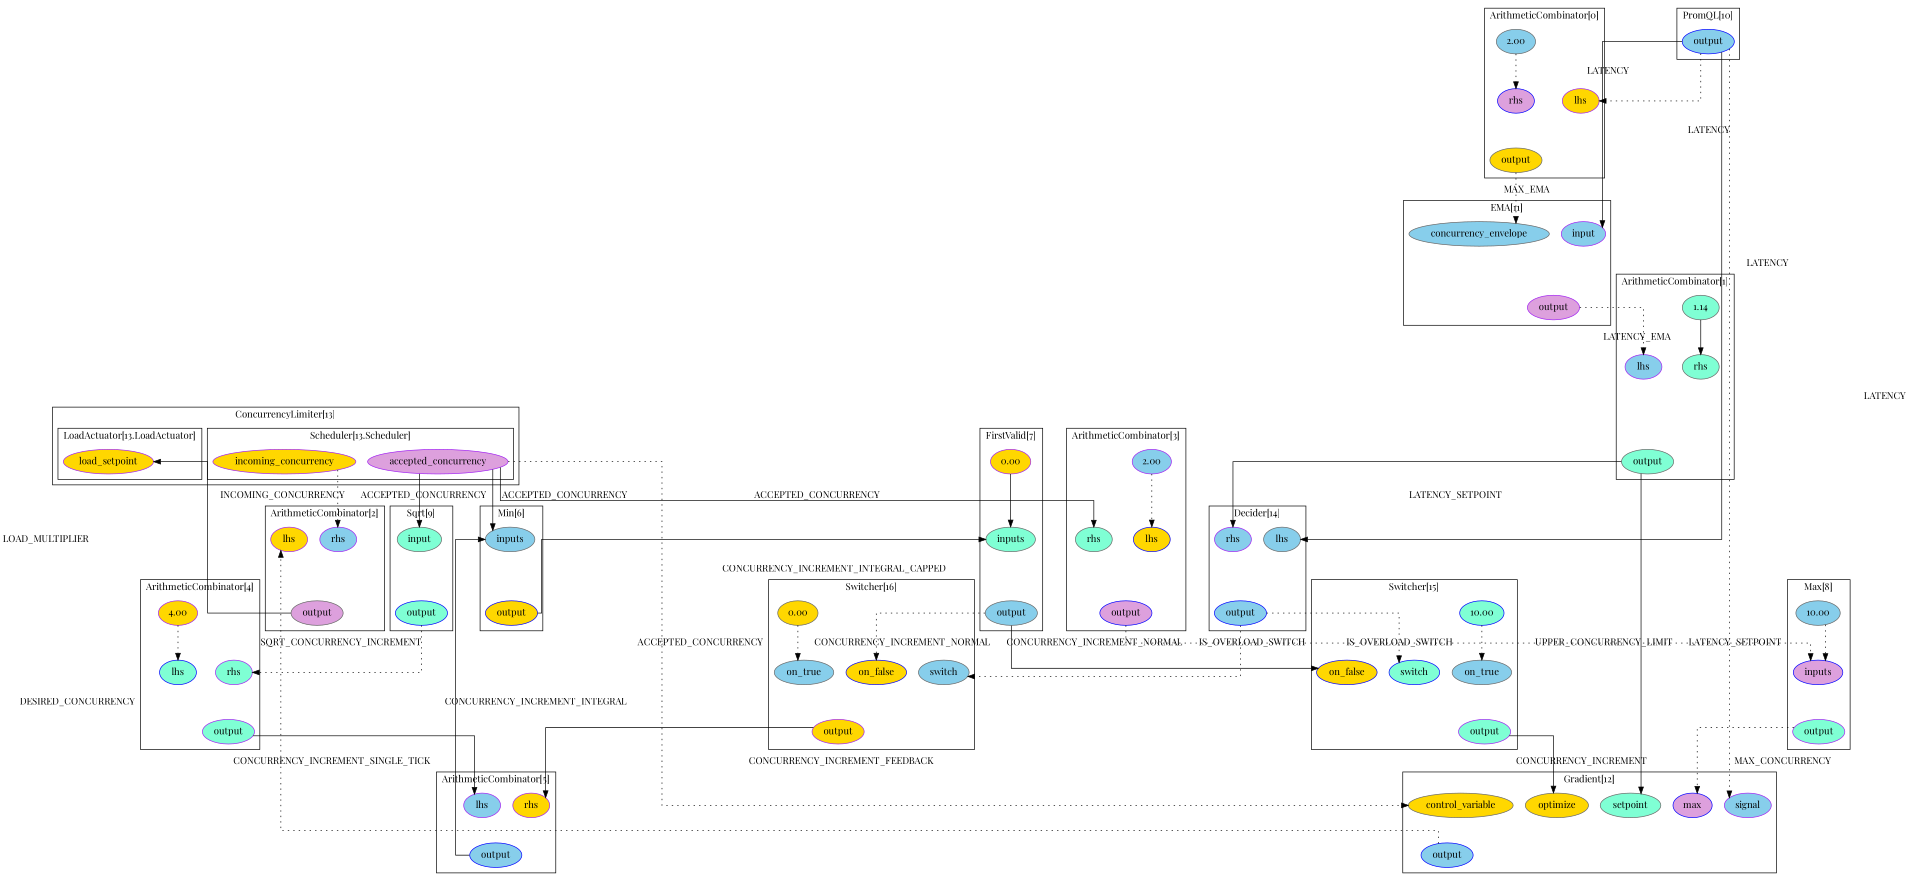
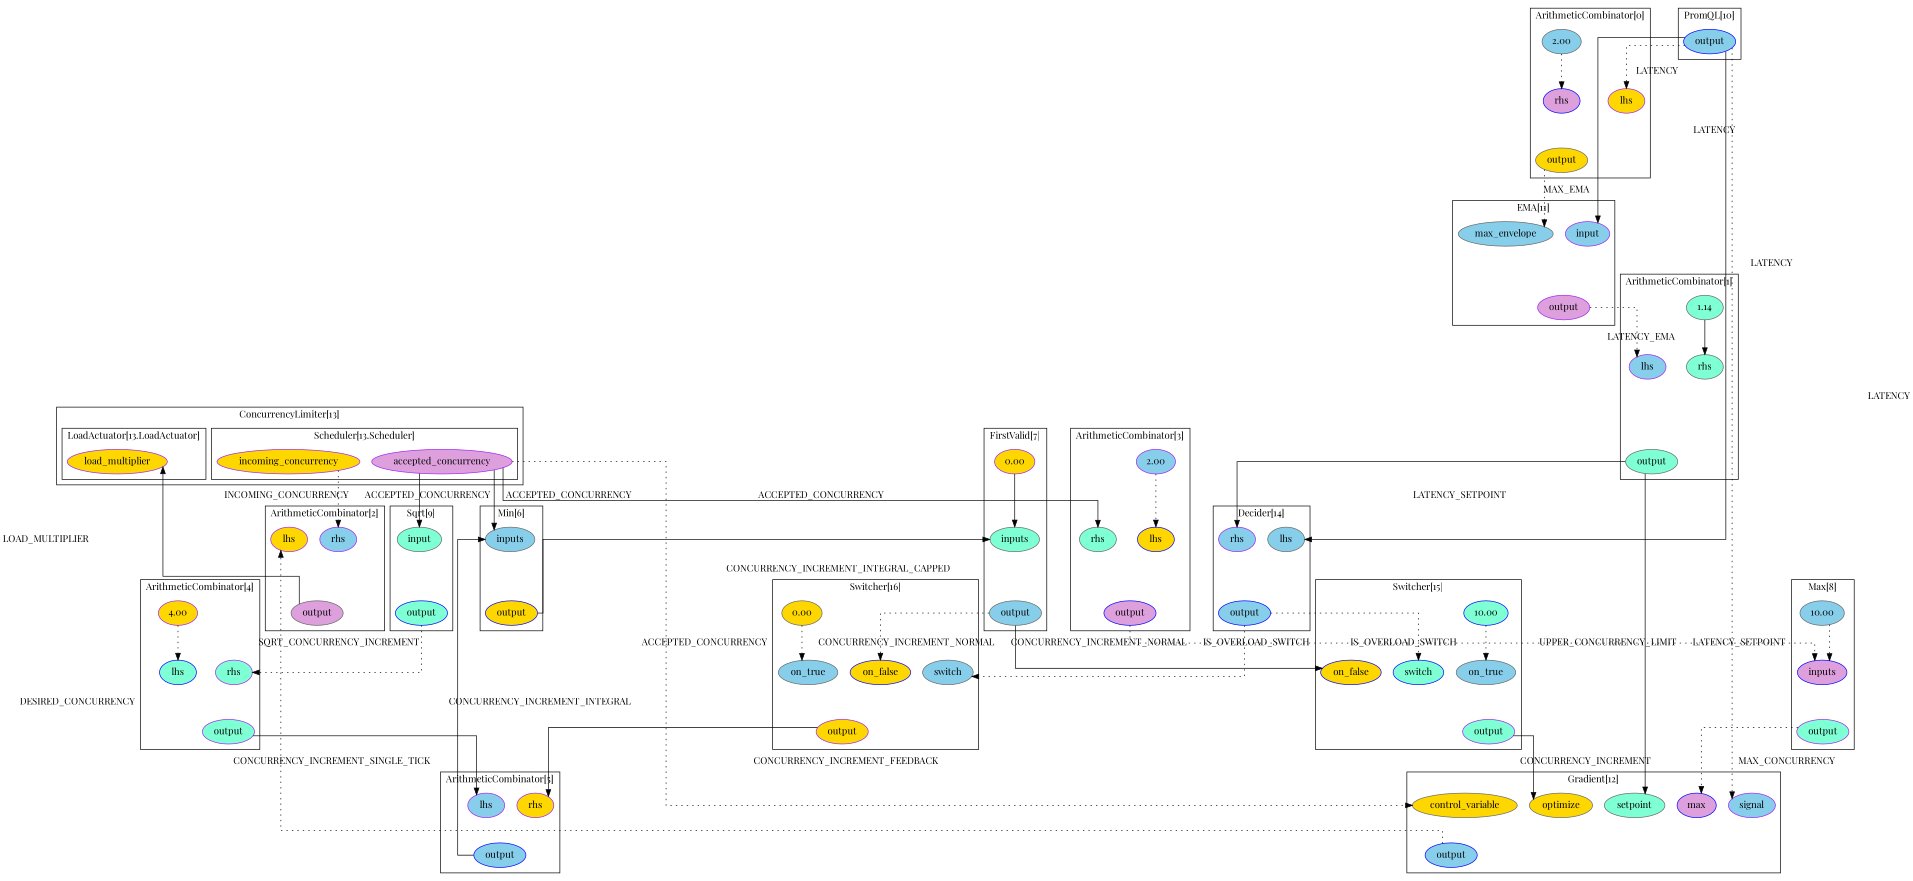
node "concurrency_envelope": label "concurrency_envelope" -> "max_envelope"
node "load_setpoint": label "load_setpoint" -> "load_multiplier"
